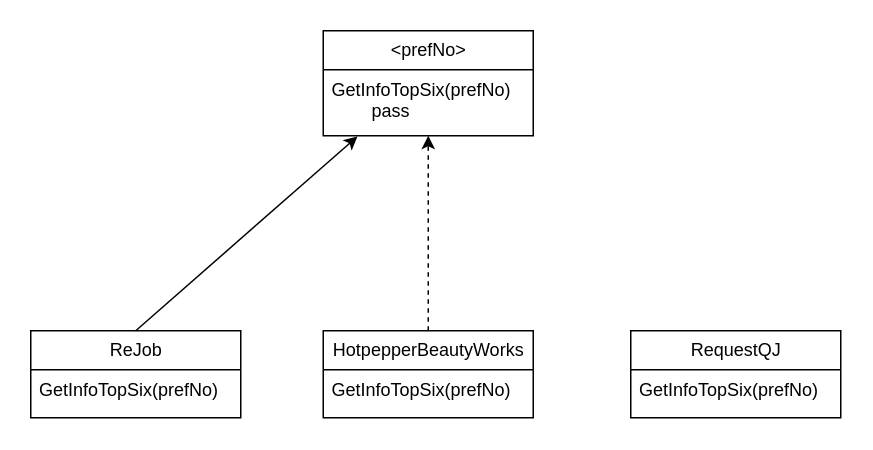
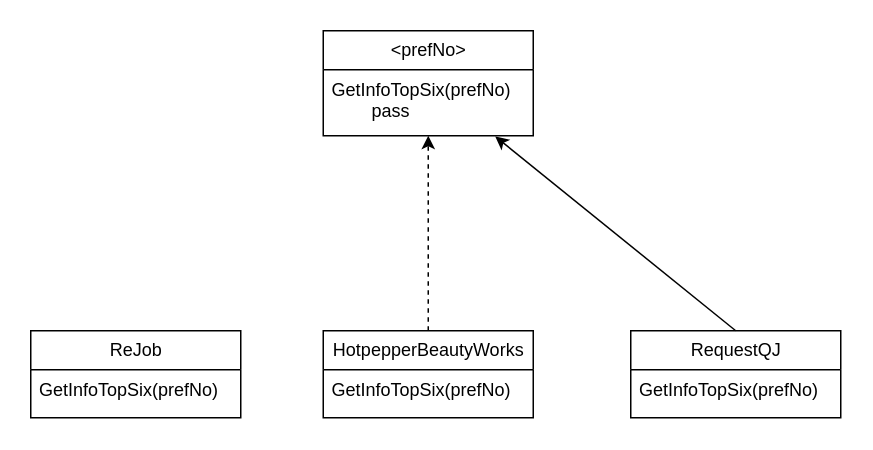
edge "ReJob" -> "GetInfoTopSix(prefNo) pass": removed
edge "RequestQJ" -> "GetInfoTopSix(prefNo) pass": added
